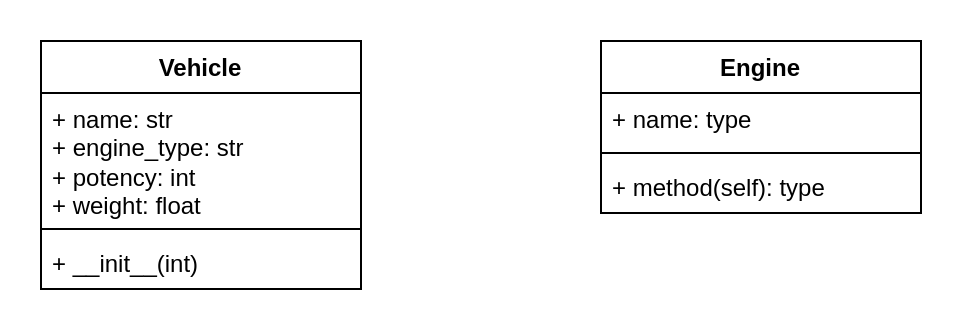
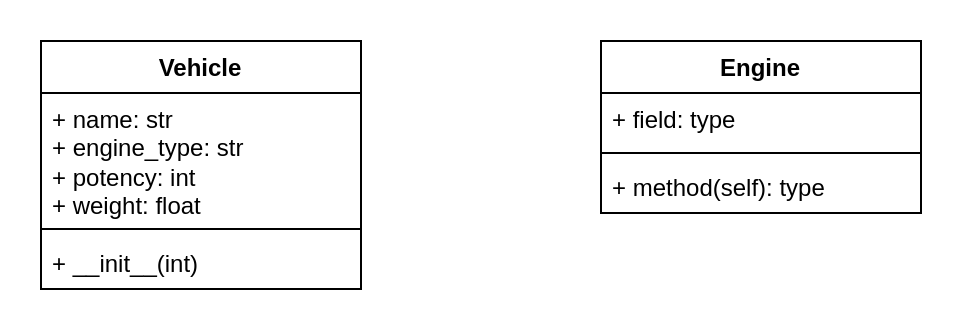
node "+ name: type": label "+ name: type" -> "+ field: type"
